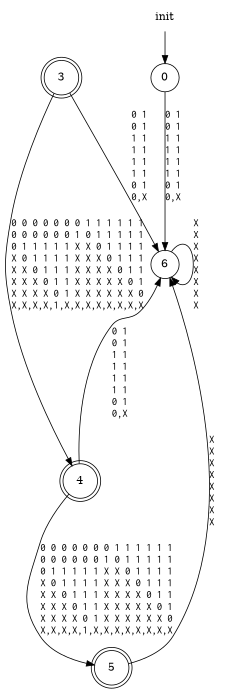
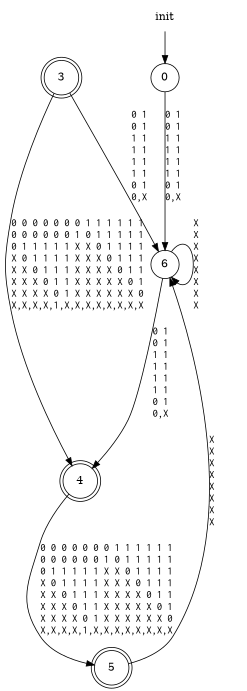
edge "4" -> "6": reversed
